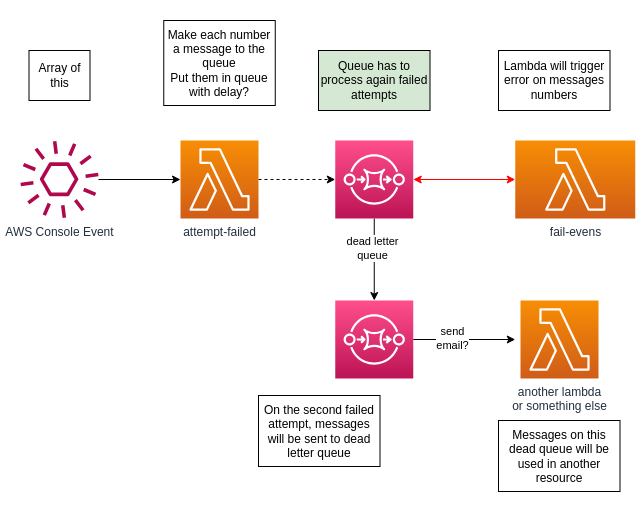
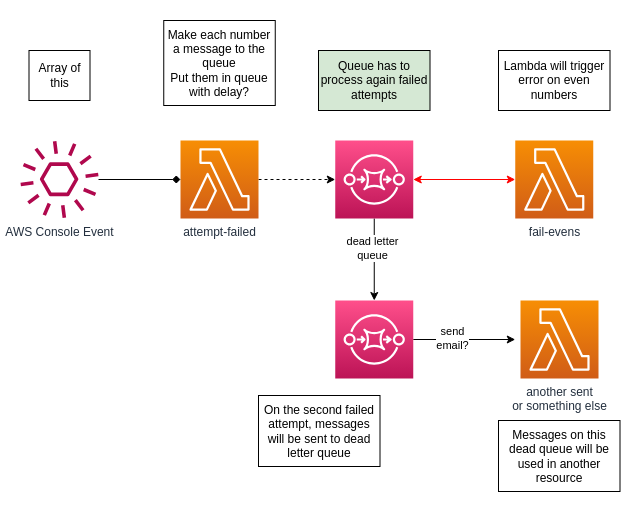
node "Lambda will trigger error on messages numbers": label "Lambda will trigger error on messages numbers" -> "Lambda will trigger error on even numbers"
edge "AWS Console Event" -> "attempt-failed": arrowhead classic -> diamond
node "fail-evens": size 120x78 -> 78x78
node "another lambda or something else": label "another lambda or something else" -> "another sent or something else"
